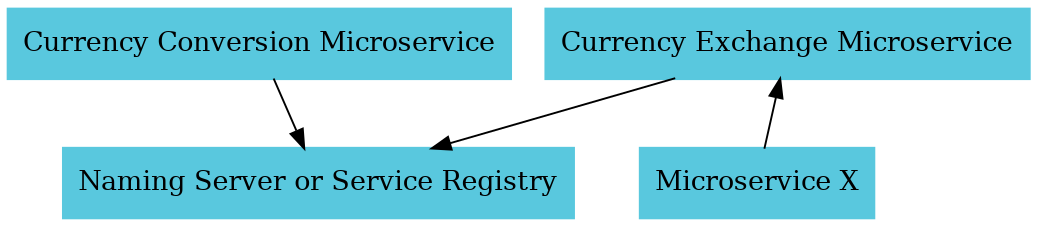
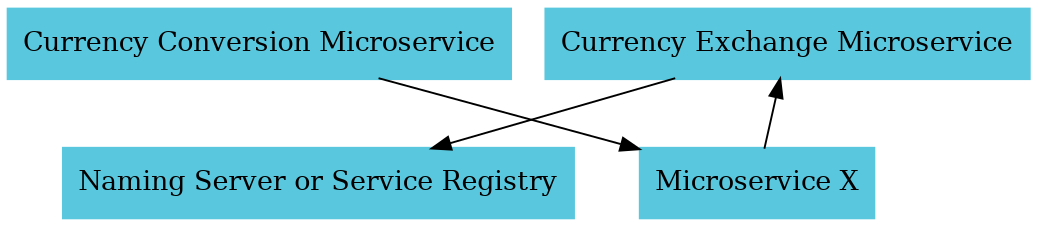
edge "Currency Conversion Microservice" -> "Naming Server or Service Registry": now "Currency Conversion Microservice" -> "Microservice X"
